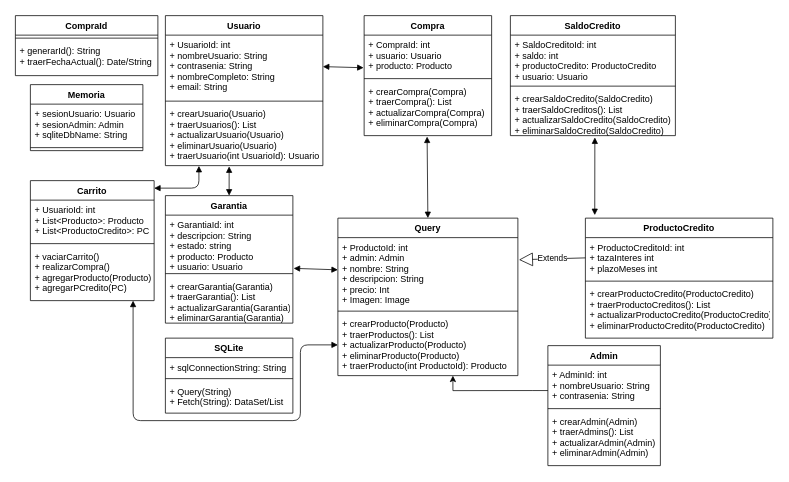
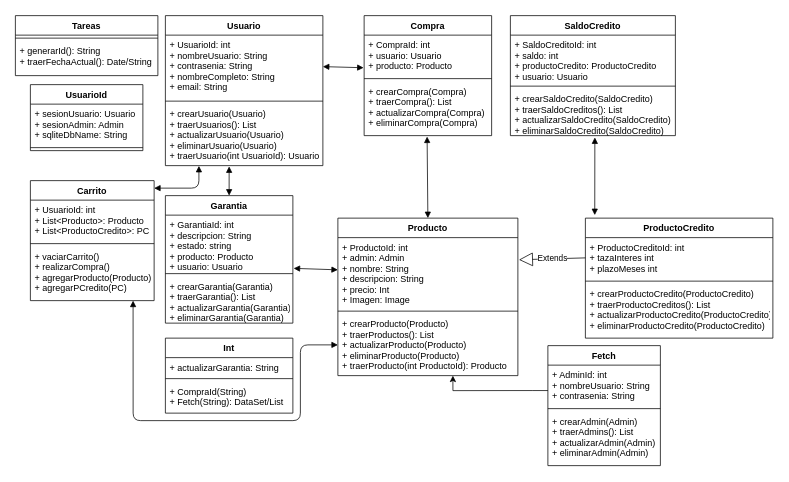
node "CompraId": label "CompraId" -> "Tareas"
node "Memoria": label "Memoria" -> "UsuarioId"
node "Query": label "Query" -> "Producto"
node "SQLite": label "SQLite" -> "Int"
node "Admin": label "Admin" -> "Fetch"
node "+ sqlConnectionString: String": label "+ sqlConnectionString: String" -> "+ actualizarGarantia: String"
node "+ Query(String) + Fetch(String): DataSet/List": label "+ Query(String) + Fetch(String): DataSet/List" -> "+ CompraId(String) + Fetch(String): DataSet/List"
